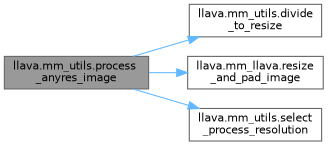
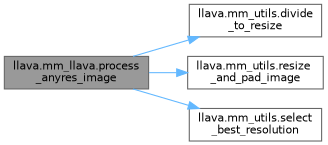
node "llava.mm_utils.process _anyres_image": label "llava.mm_utils.process _anyres_image" -> "llava.mm_llava.process _anyres_image"
node "llava.mm_llava.resize _and_pad_image": label "llava.mm_llava.resize _and_pad_image" -> "llava.mm_utils.resize _and_pad_image"
node "llava.mm_utils.select _process_resolution": label "llava.mm_utils.select _process_resolution" -> "llava.mm_utils.select _best_resolution"
